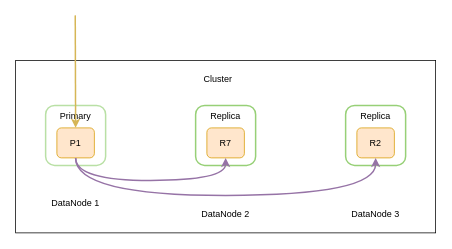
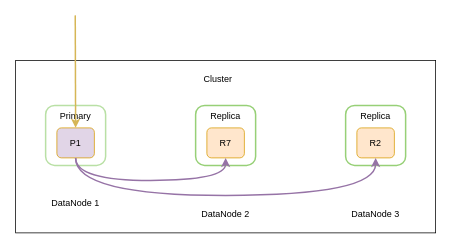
node "P1": fillcolor #ffe6cc -> #e1d5e7
